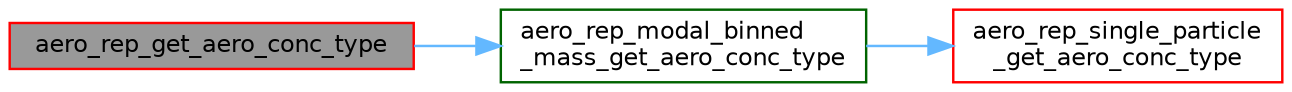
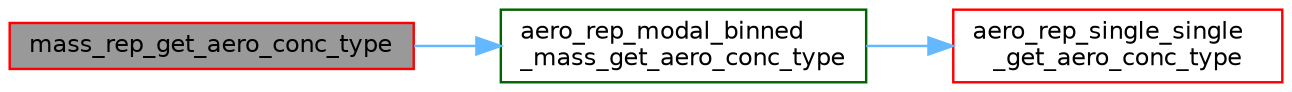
node "aero_rep_get_aero_conc_type": label "aero_rep_get_aero_conc_type" -> "mass_rep_get_aero_conc_type"
node "aero_rep_single_particle _get_aero_conc_type": label "aero_rep_single_particle _get_aero_conc_type" -> "aero_rep_single_single _get_aero_conc_type"
